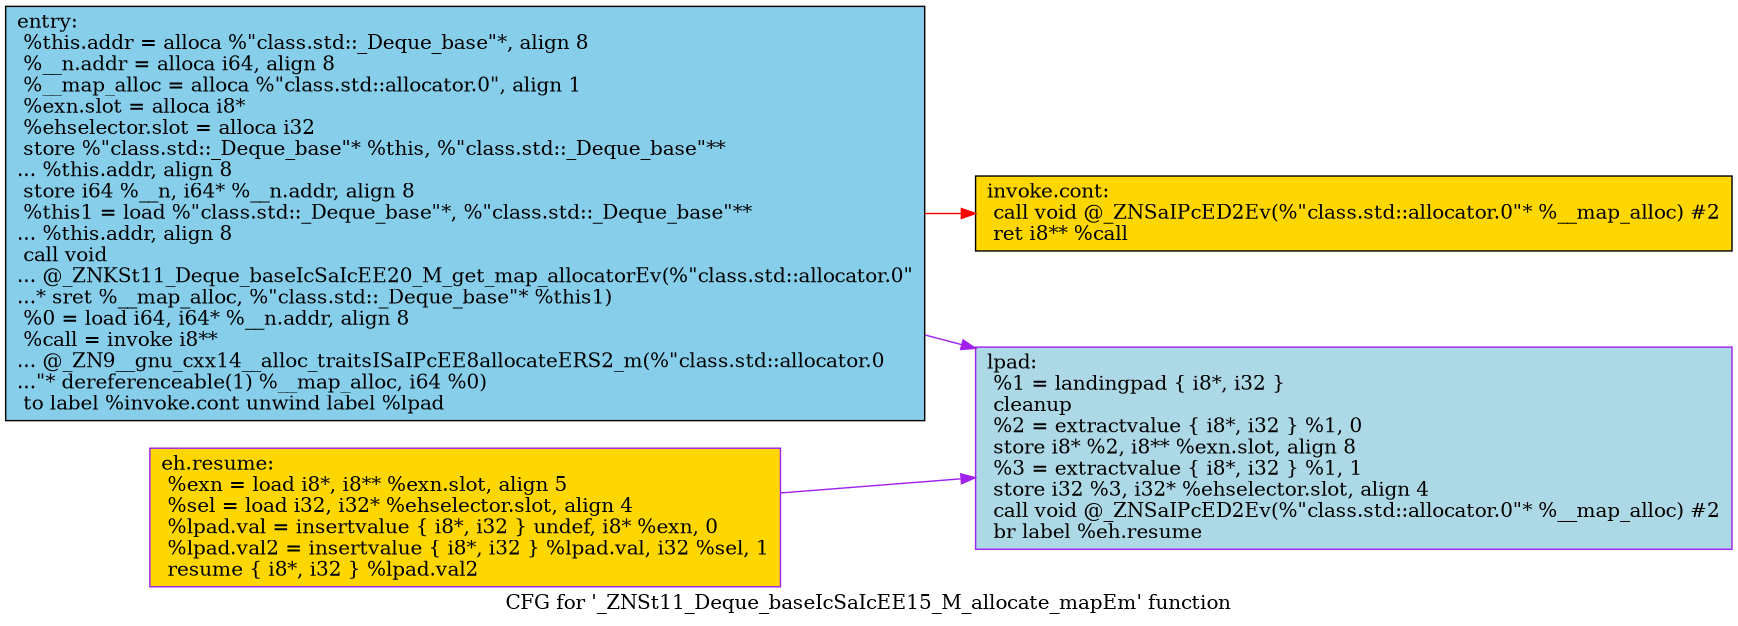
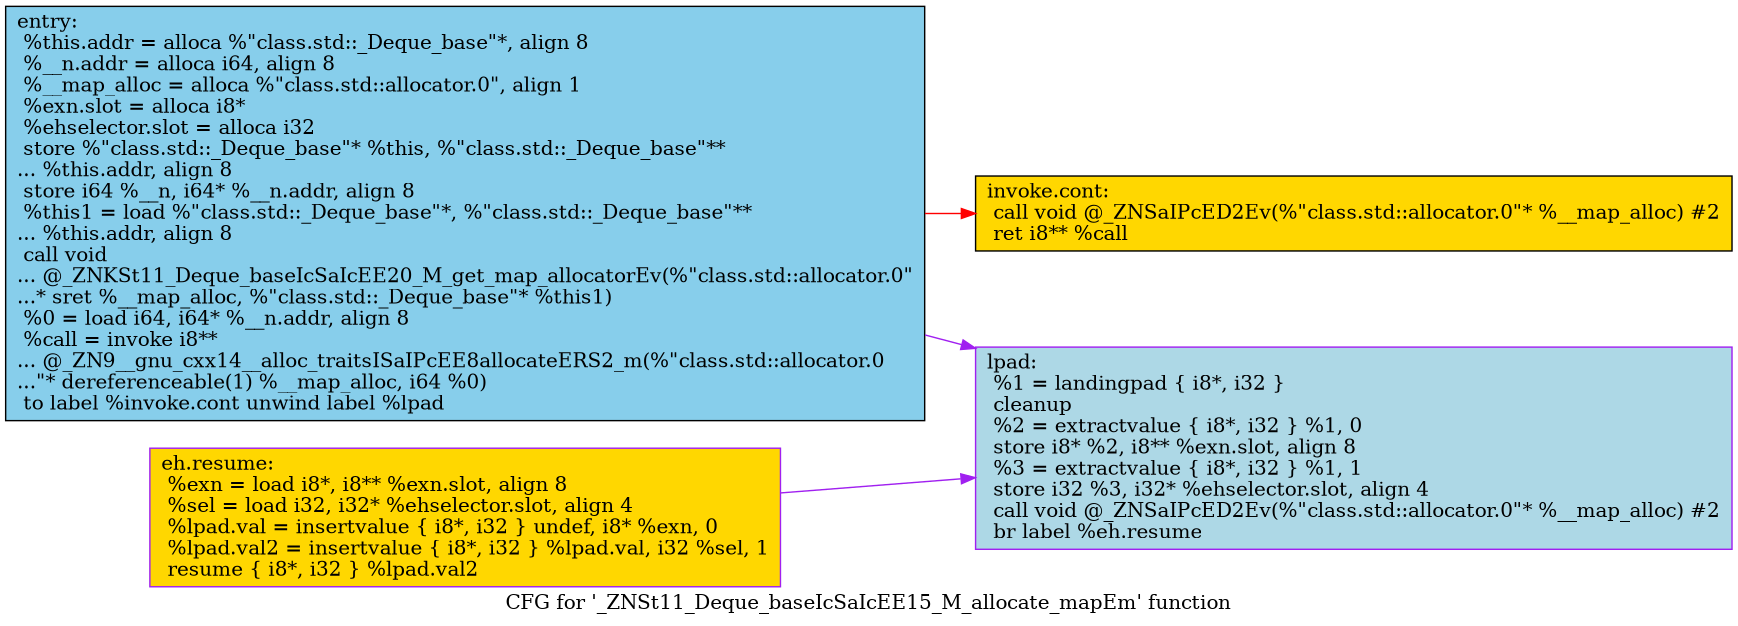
node "eh.resume:": text "%exn = load i8*, i8** %exn.slot, align 5" -> "%exn = load i8*, i8** %exn.slot, align 8"
